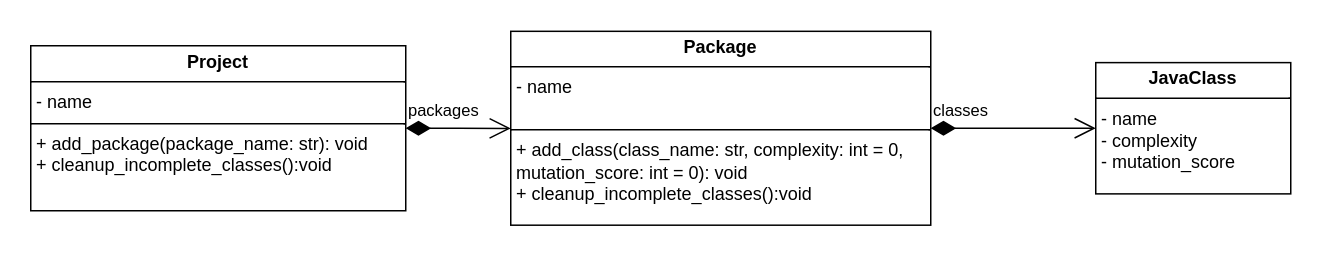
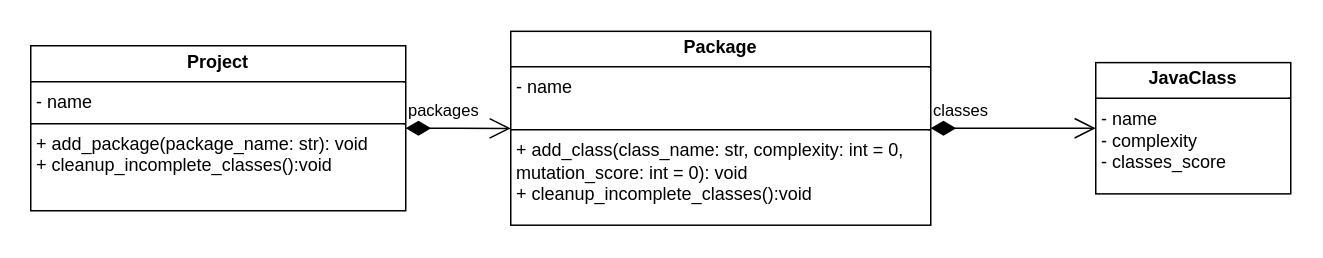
node "JavaClass - name - complexity - mutation_score": label "JavaClass - name - complexity - mutation_score" -> "JavaClass - name - complexity - classes_score"
